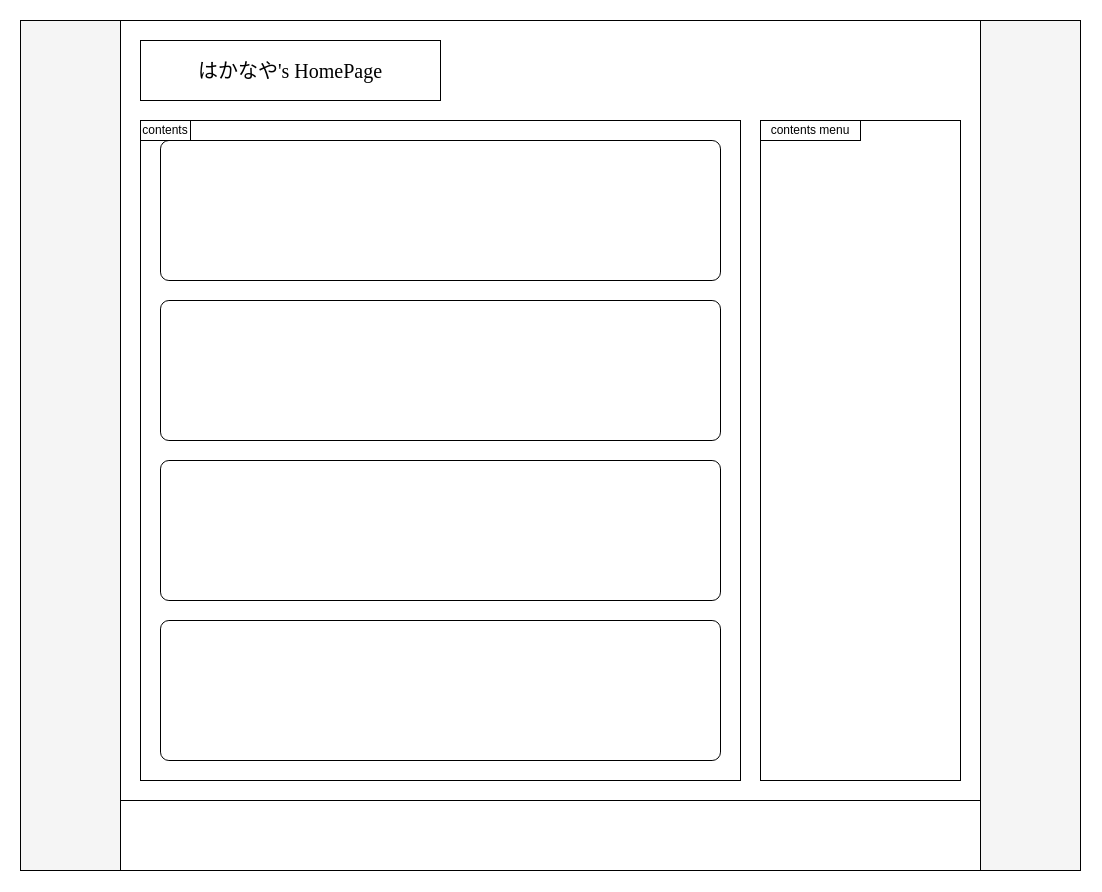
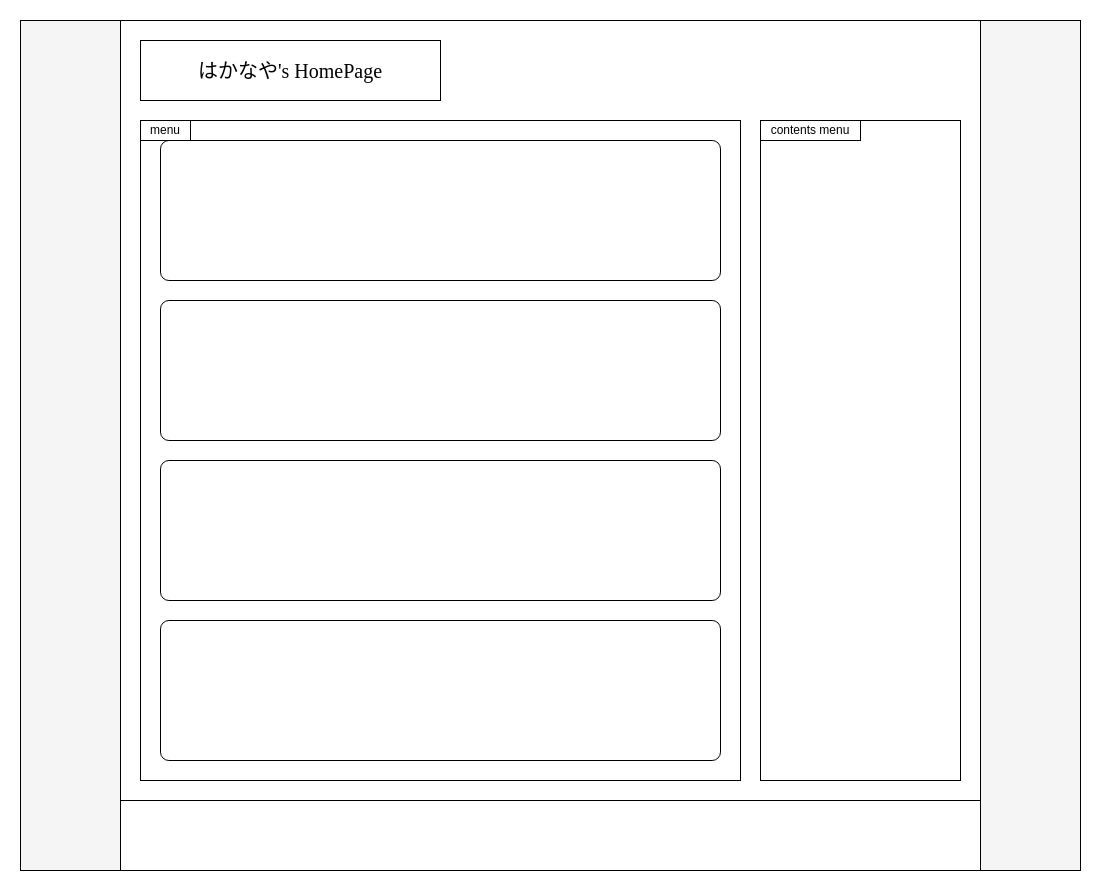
node "contents": label "contents" -> "menu"
